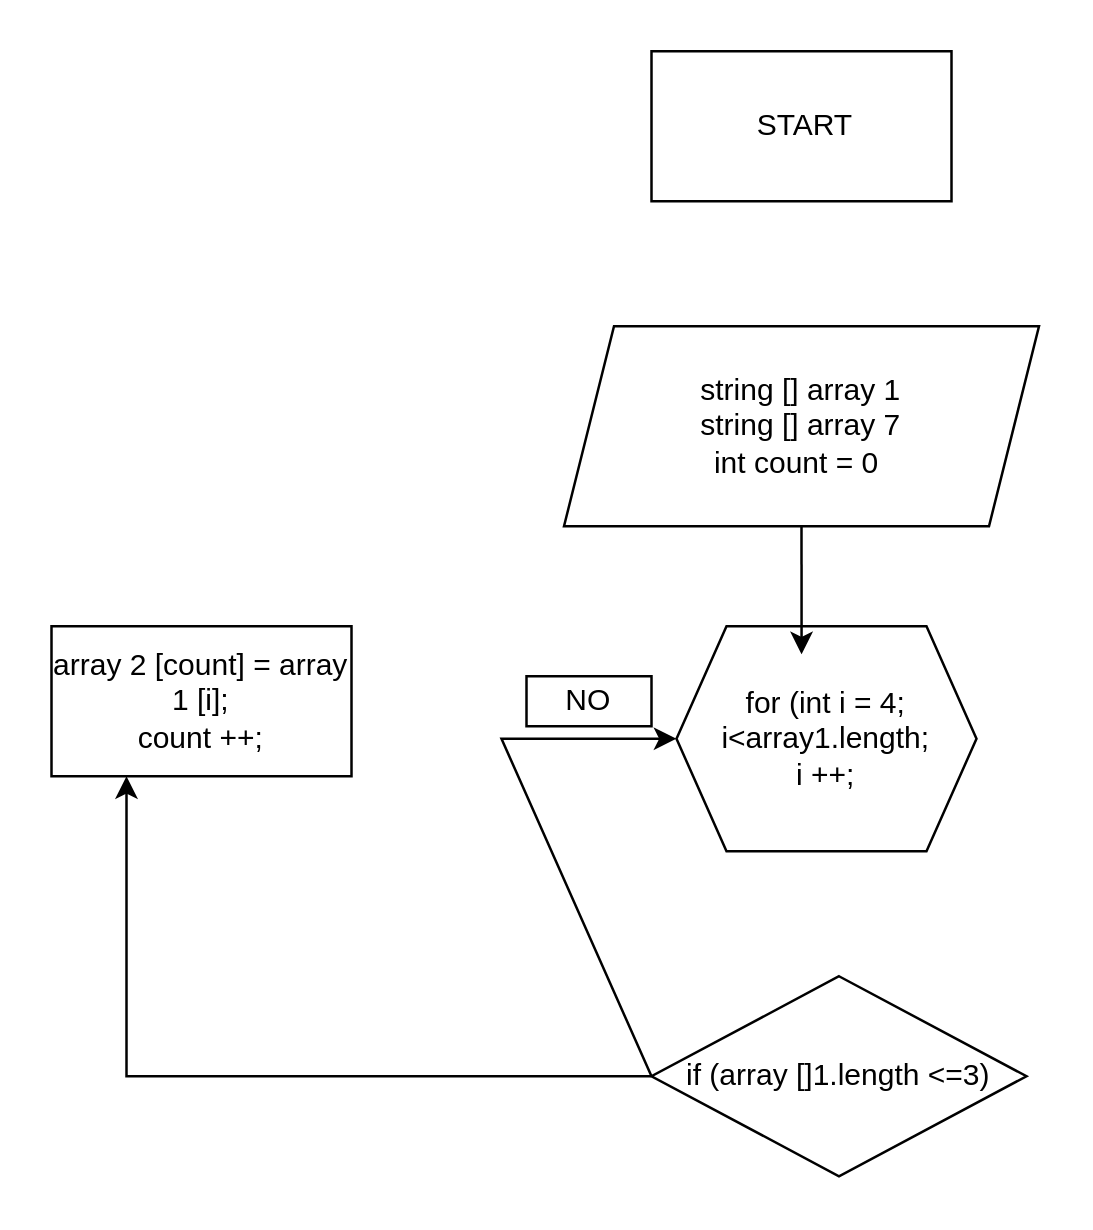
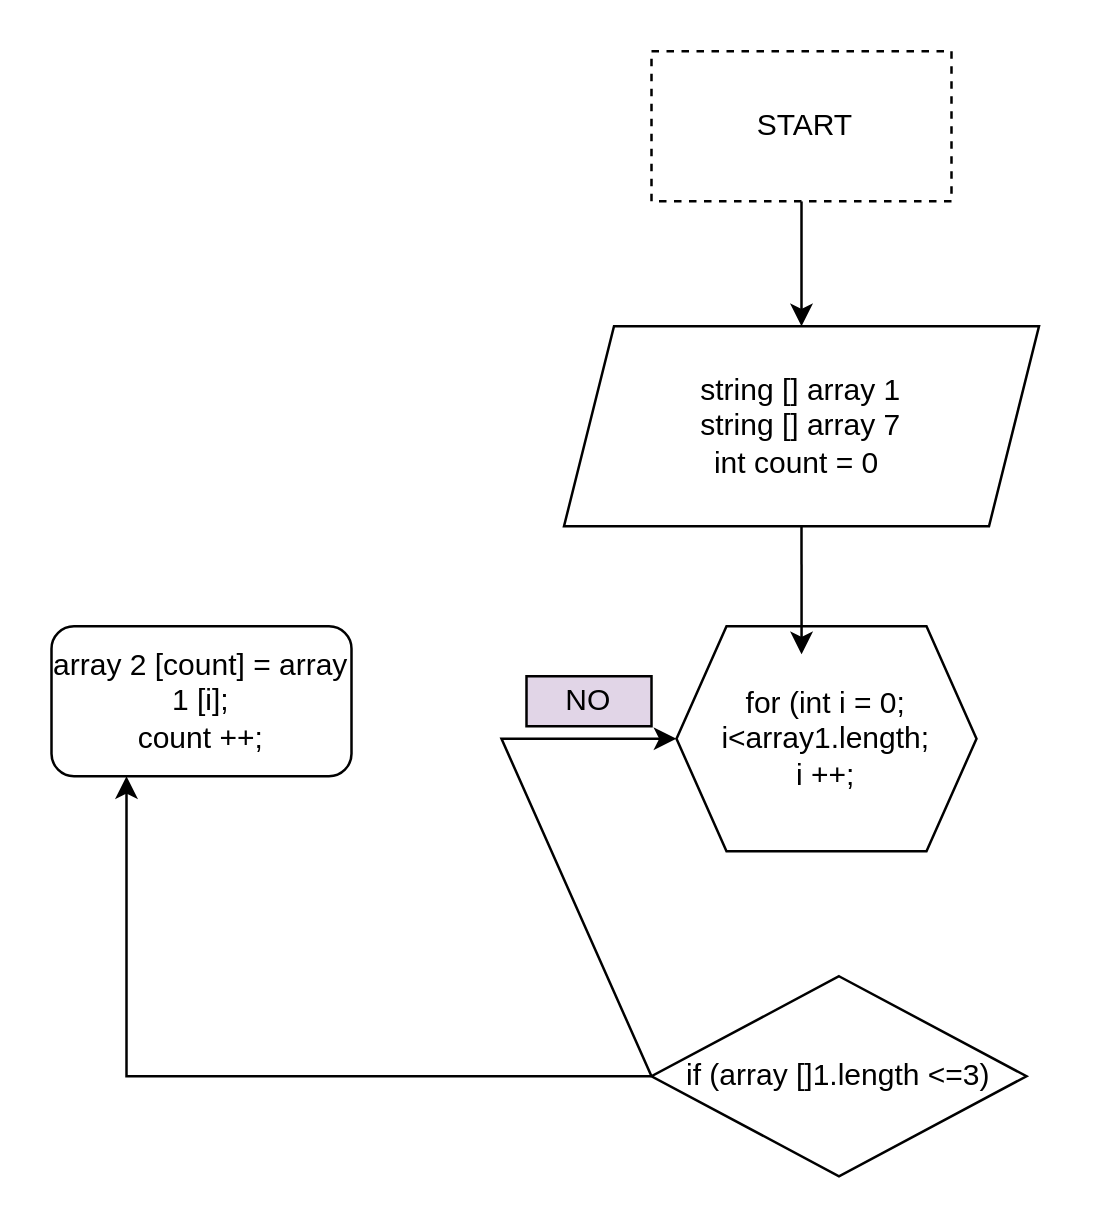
node "START": style solid -> dashed
edge "START" -> "string [] array 1 string [] array 7 int count = 0": added
node "array 2 [count] = array 1 [i]; count ++;": shape rectangle -> rounded rectangle
node "NO": fillcolor #ffffff -> #e1d5e7
node "for (int i = 4; i<array1.length; i ++;": label "for (int i = 4; i<array1.length; i ++;" -> "for (int i = 0; i<array1.length; i ++;"
